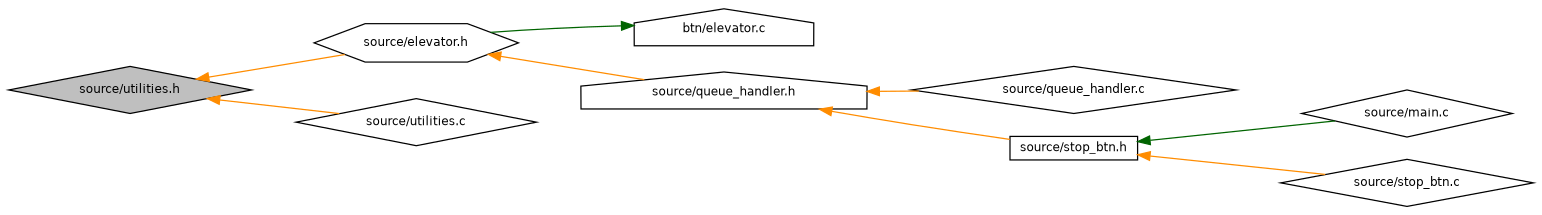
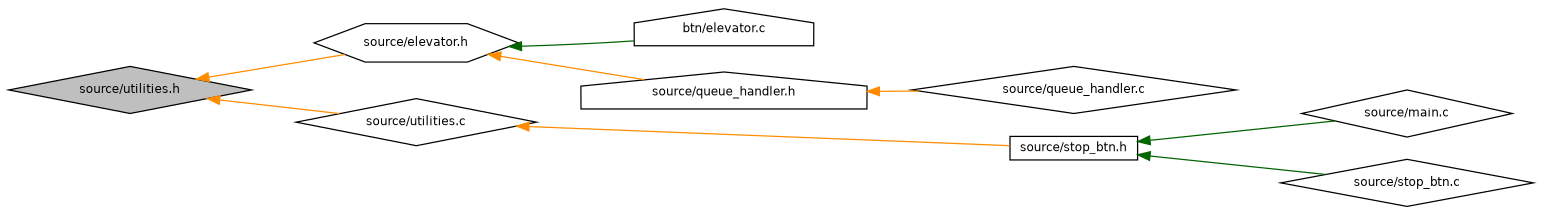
edge "source/elevator.h" -> "btn/elevator.c": reversed
edge "source/stop_btn.h" -> "source/queue_handler.h": now "source/stop_btn.h" -> "source/utilities.c"
edge "source/stop_btn.c" -> "source/stop_btn.h": color darkorange -> darkgreen
